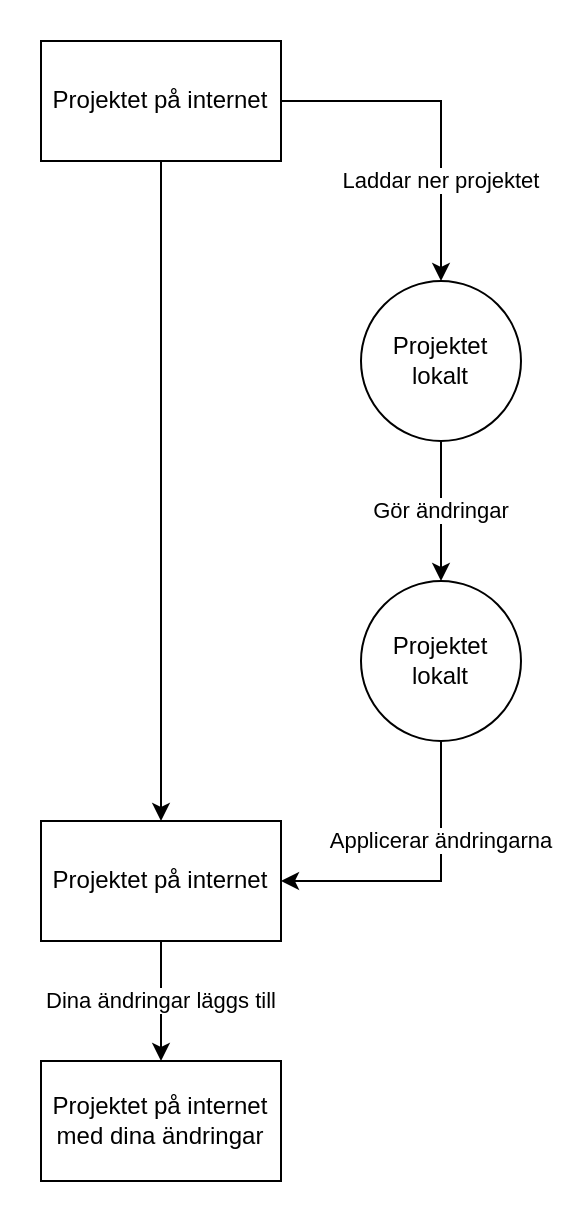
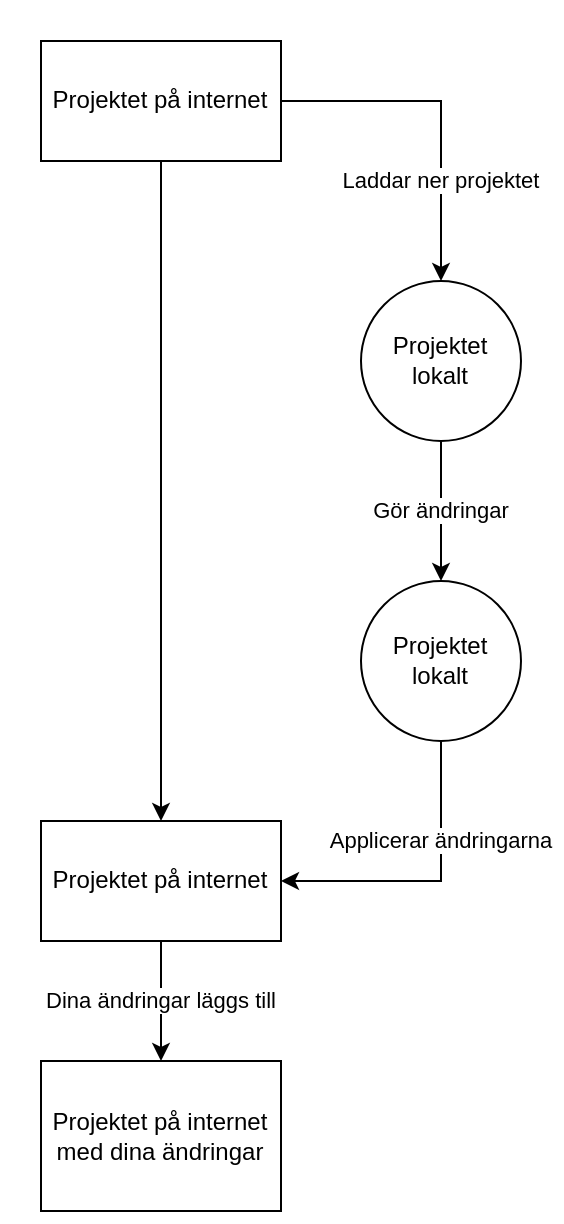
node "Projektet på internet med dina ändringar": size 240x120 -> 240x150
